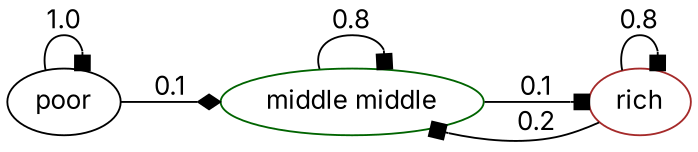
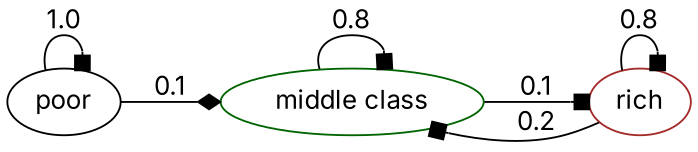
node "middle middle": label "middle middle" -> "middle class"
